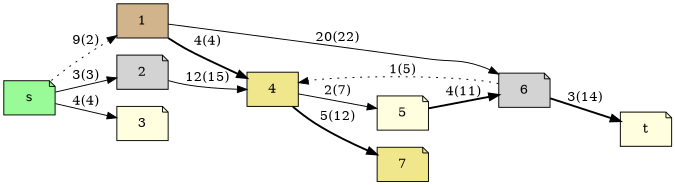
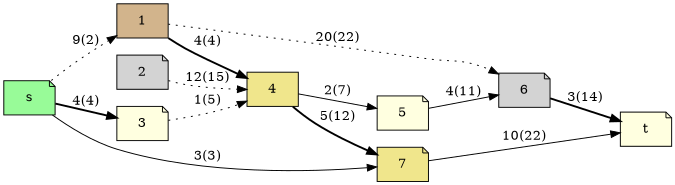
edge "1" -> "6": style solid -> dotted
edge "6" -> "4": now "3" -> "4"
edge "s" -> "2": now "s" -> "7"
edge "2" -> "4": style solid -> dotted
edge "5" -> "6": style bold -> solid
edge "s" -> "3": style solid -> bold
edge "7" -> "t": added, label "10(22)"
